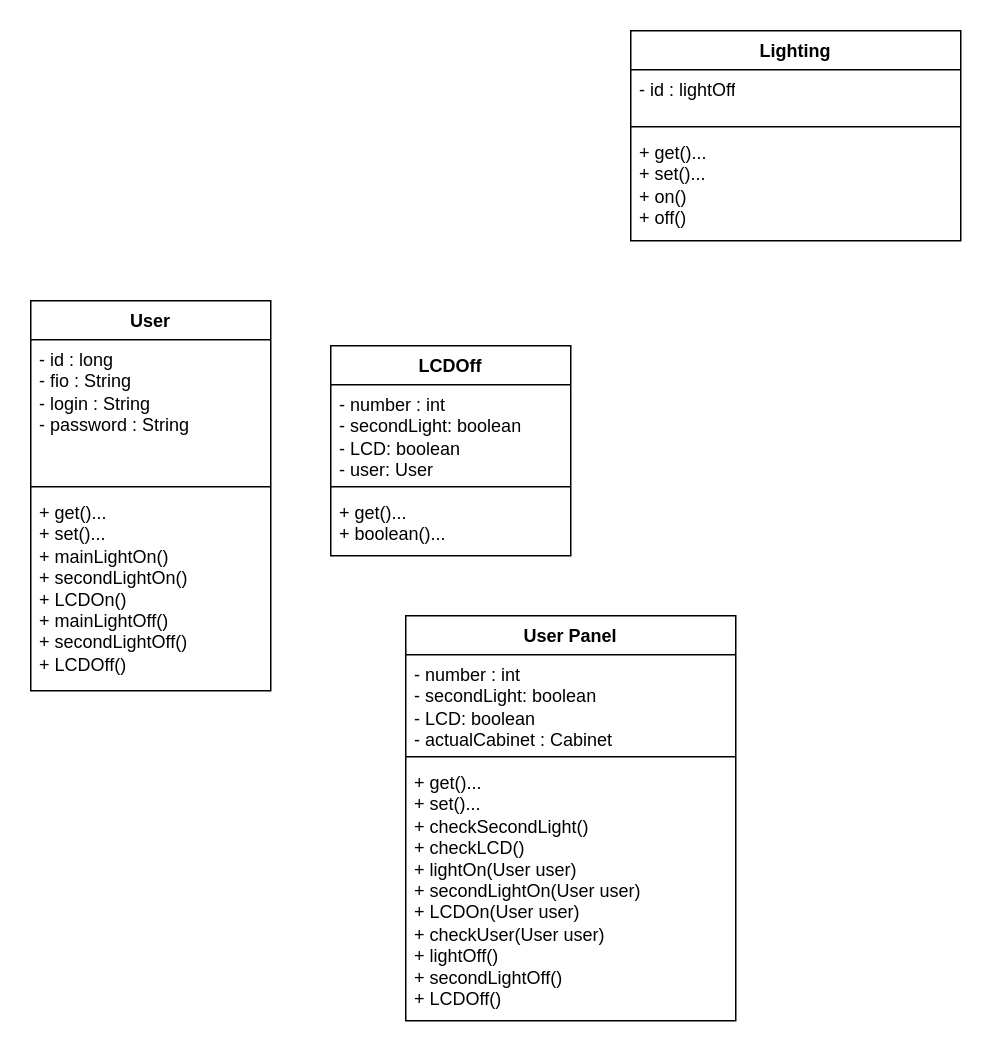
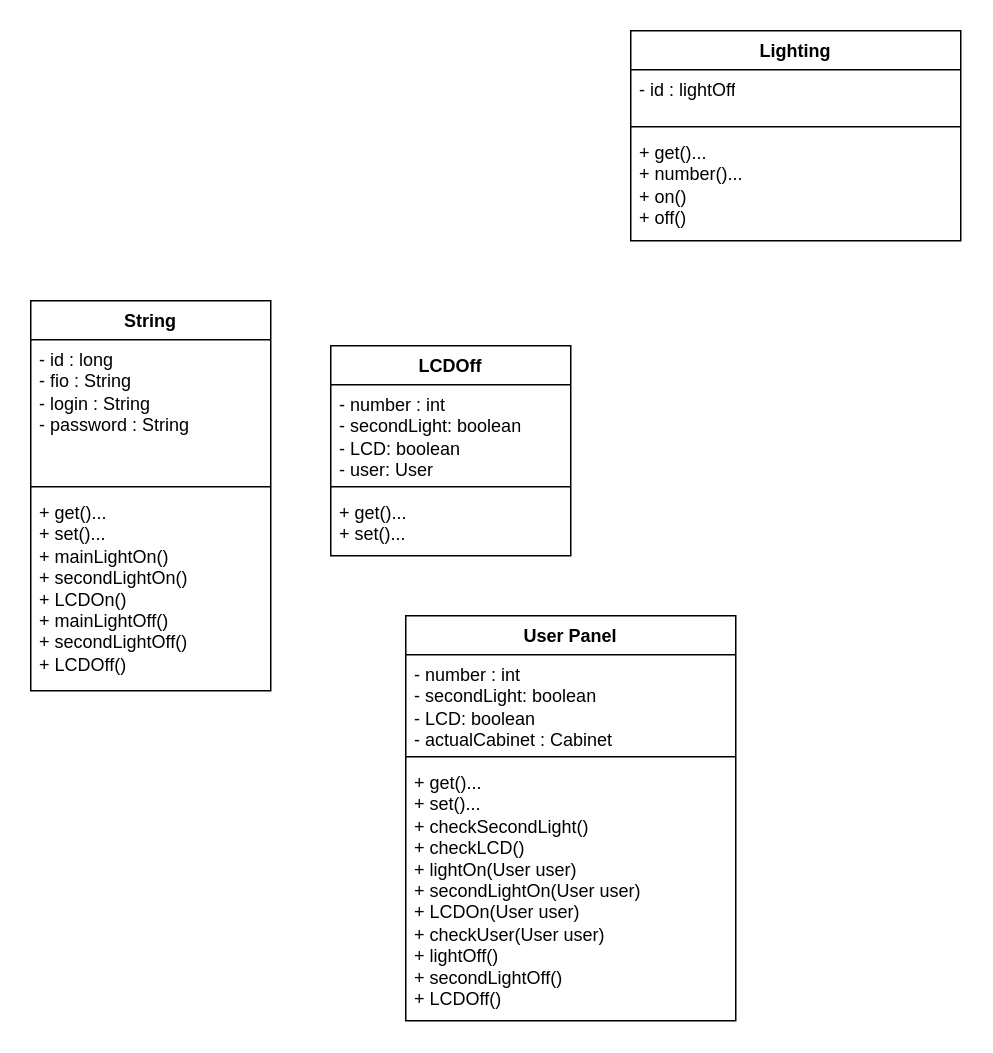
node "+ get()... + set()... + on() + off()": label "+ get()... + set()... + on() + off()" -> "+ get()... + number()... + on() + off()"
node "User": label "User" -> "String"
node "+ get()... + boolean()...": label "+ get()... + boolean()..." -> "+ get()... + set()..."
